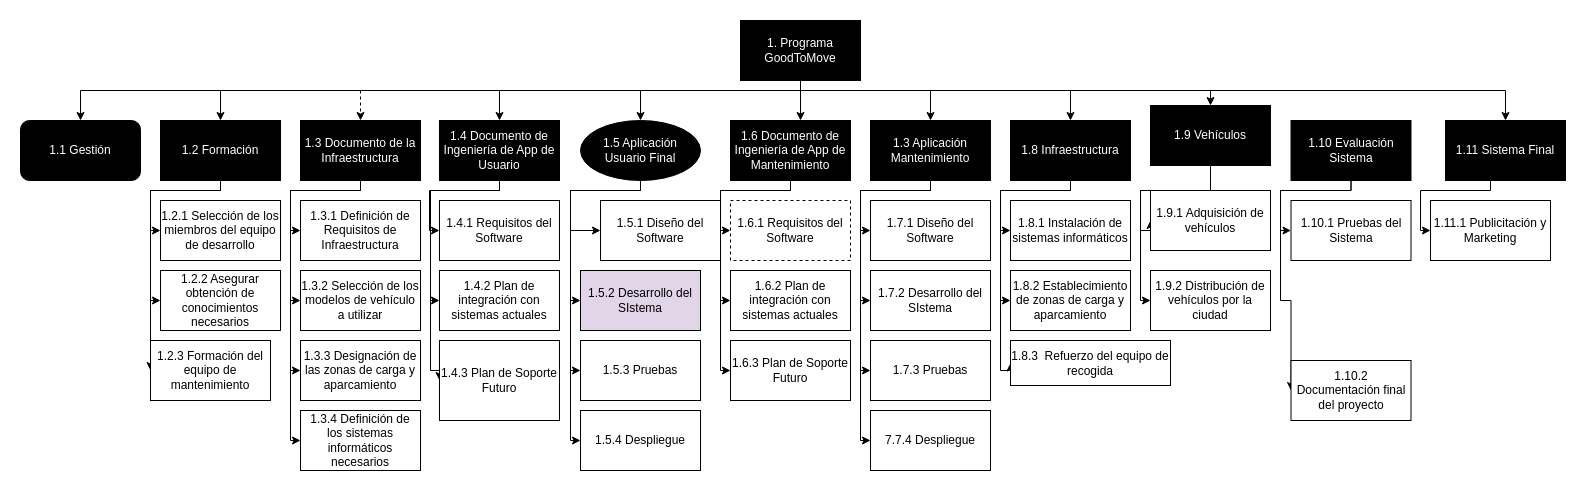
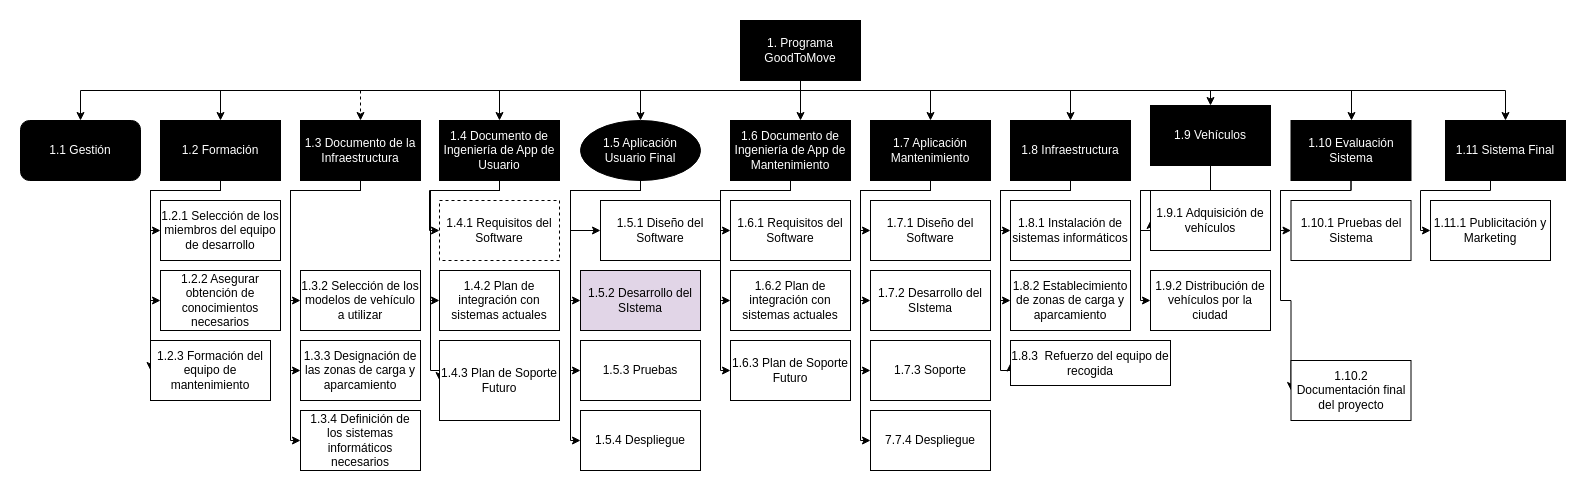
edge "1. Programa GoodToMove" -> "1.10 Evaluación Sistema": added
node "1.3 Aplicación Mantenimiento": label "1.3 Aplicación Mantenimiento" -> "1.7 Aplicación Mantenimiento"
edge "1.3 Documento de la Infraestructura" -> "1.3.1 Definición de Requisitos de Infraestructura": removed
node "1.3.1 Definición de Requisitos de Infraestructura": removed
node "1.4.1 Requisitos del Software": style solid -> dashed
node "1.6.1 Requisitos del Software": style dashed -> solid
node "1.7.3 Pruebas": label "1.7.3 Pruebas" -> "1.7.3 Soporte"
